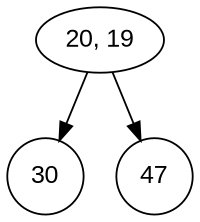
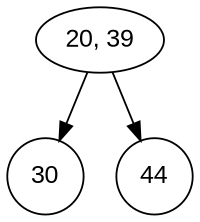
node "20, 19": label "20, 19" -> "20, 39"
node "47": label "47" -> "44"
